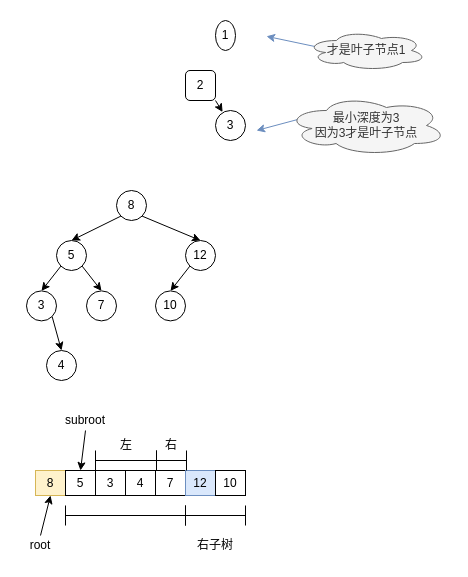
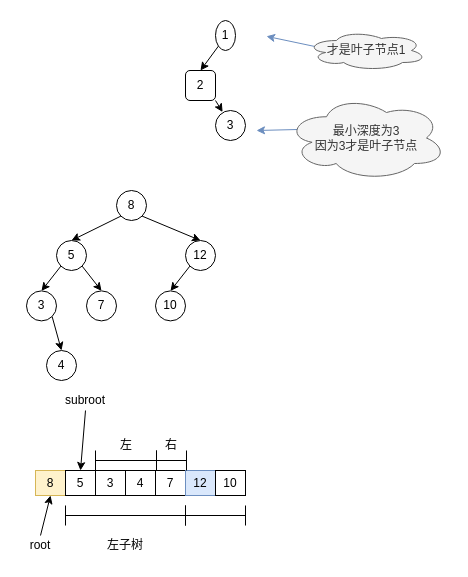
edge "1" -> "2": added
node "最小深度为3 因为3才是叶子节点": size 160x60 -> 160x85
node "subroot": moved (86, 421) -> (86, 401)
node "左子树": added
node "右子树": removed
